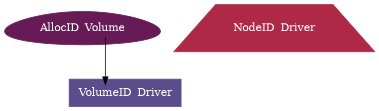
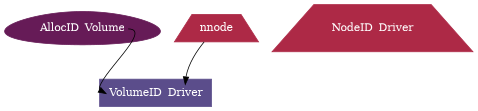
node "nnode": added
